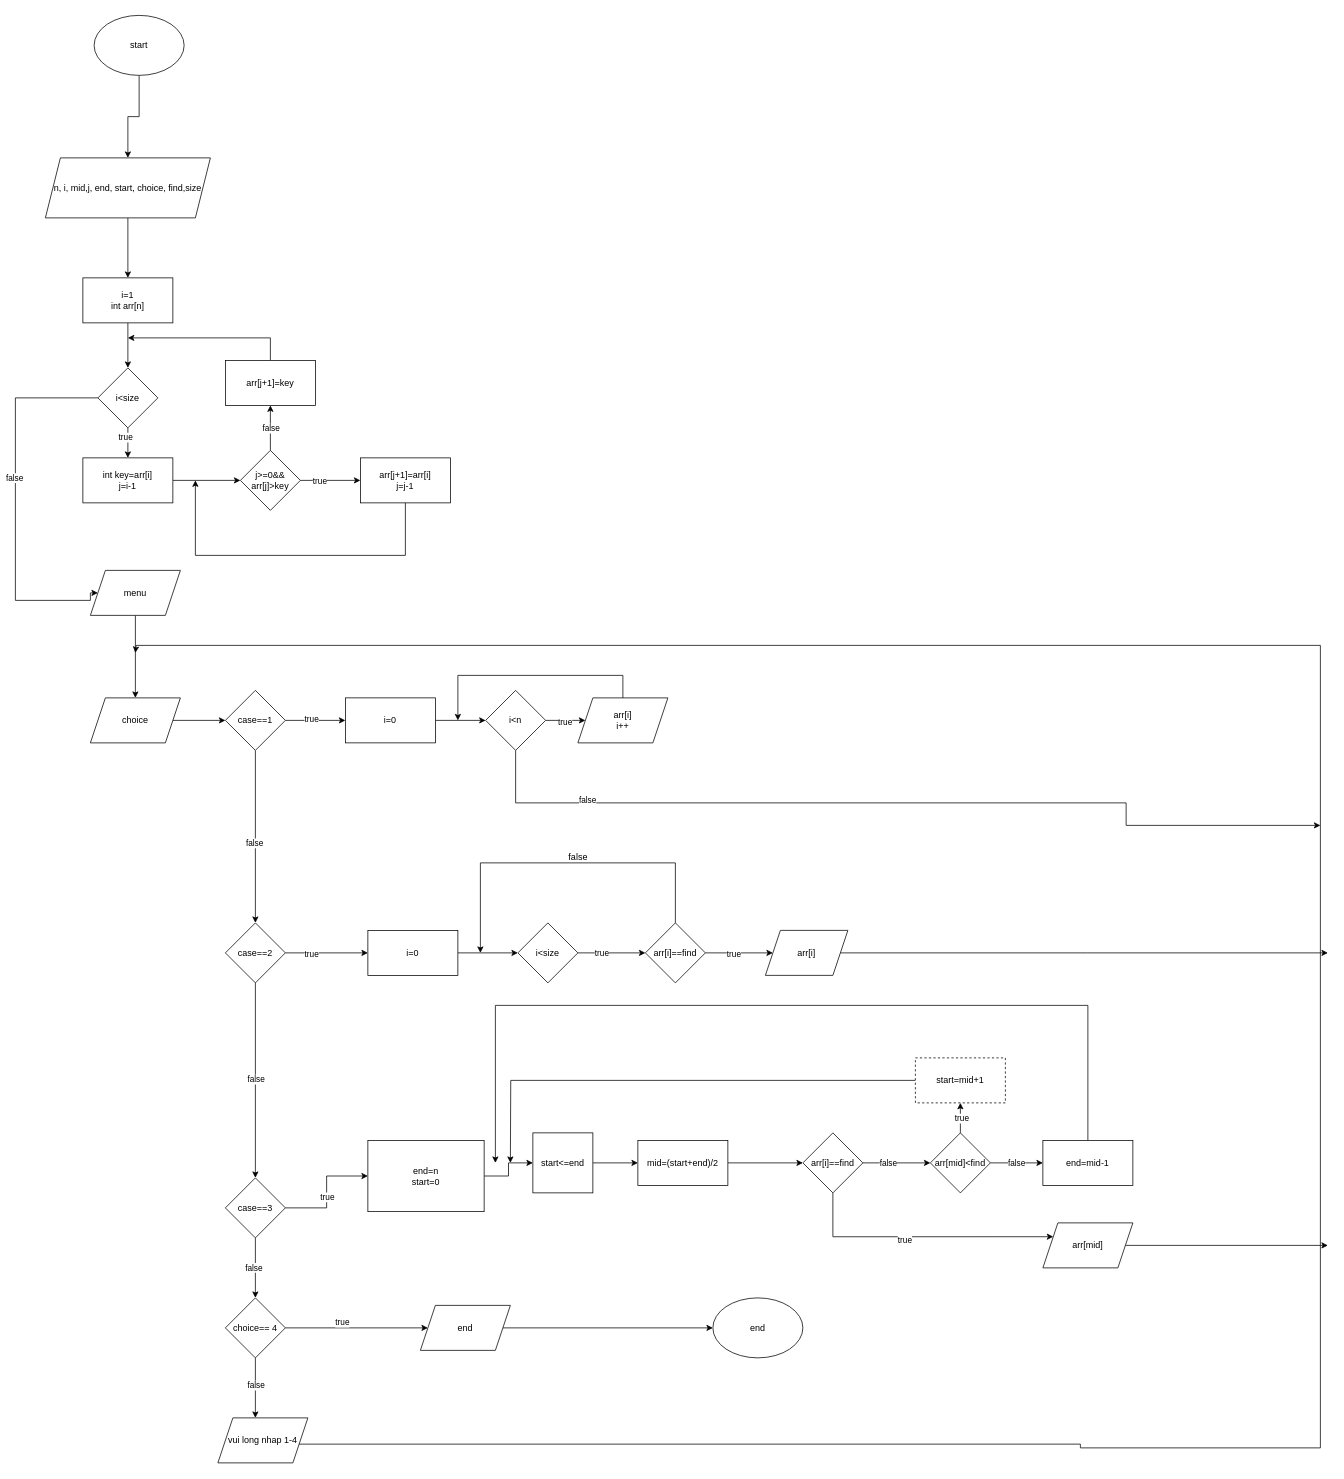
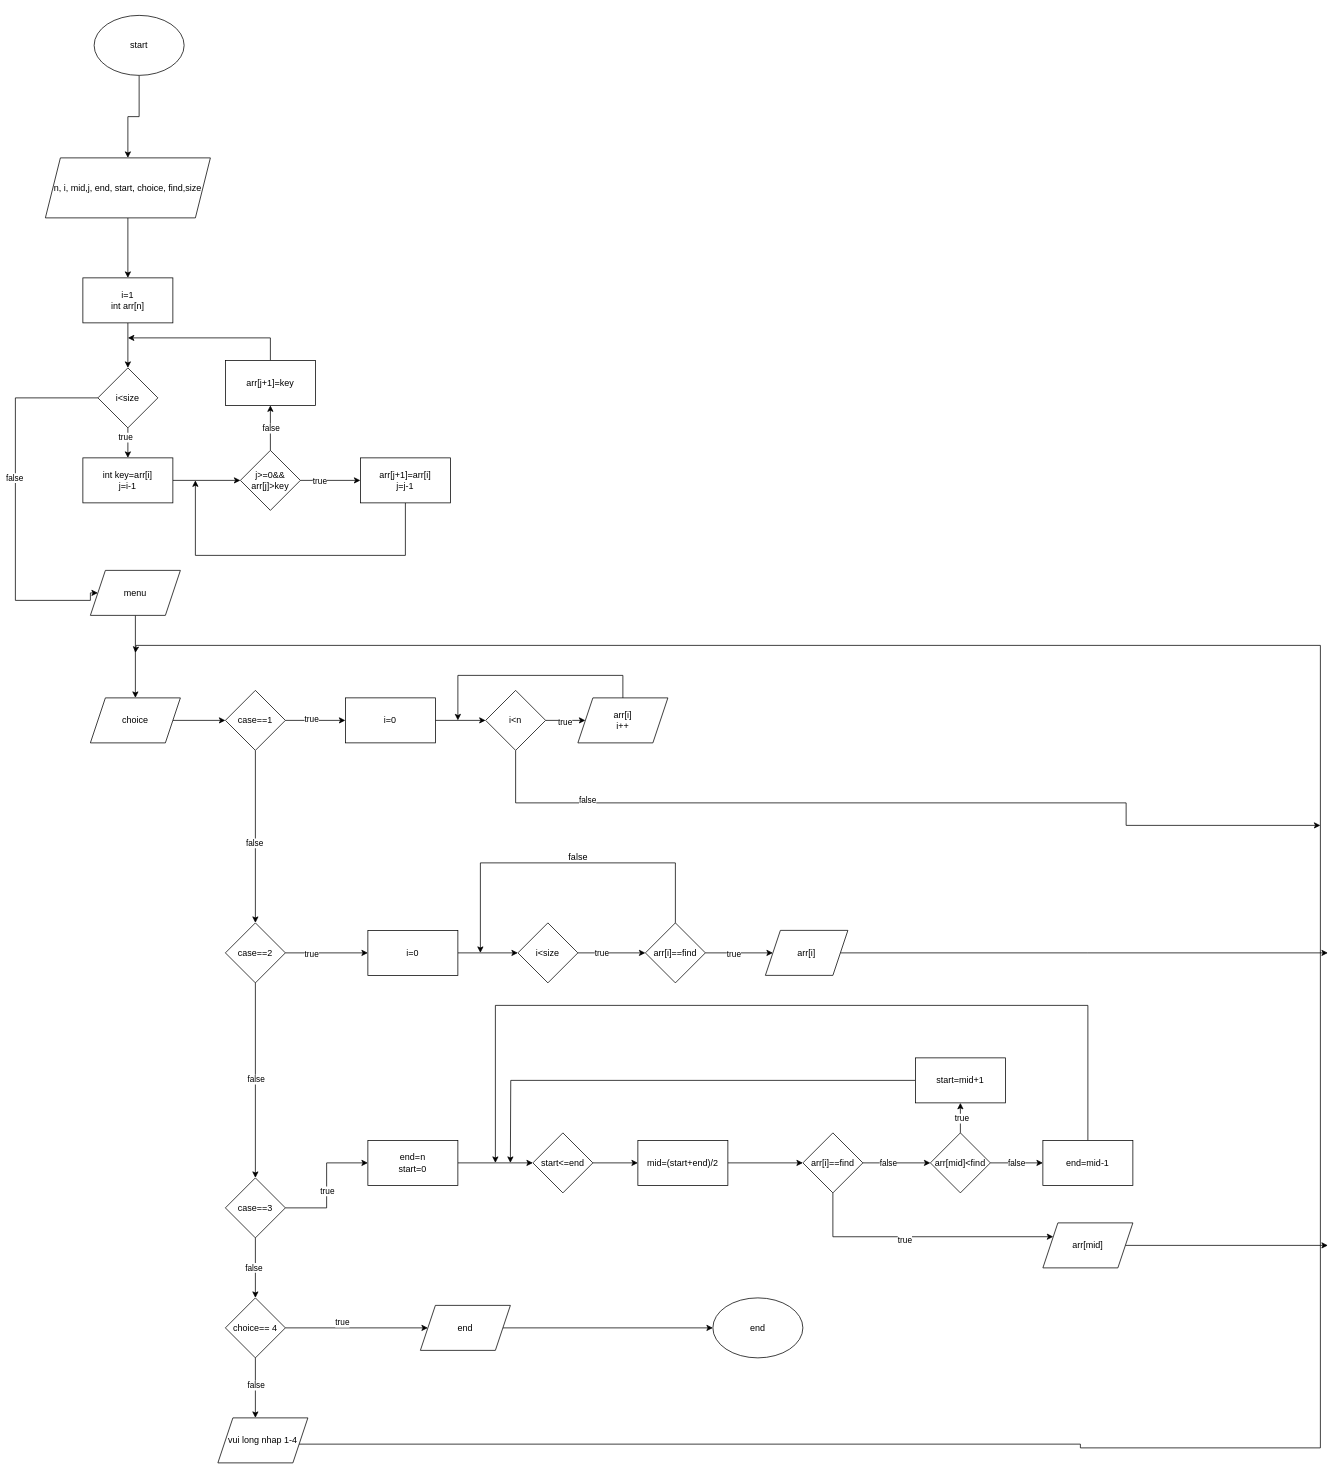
node "start=mid+1": style dashed -> solid
node "start<=end": shape rectangle -> diamond
node "end=n start=0": size 116x71 -> 90x45
